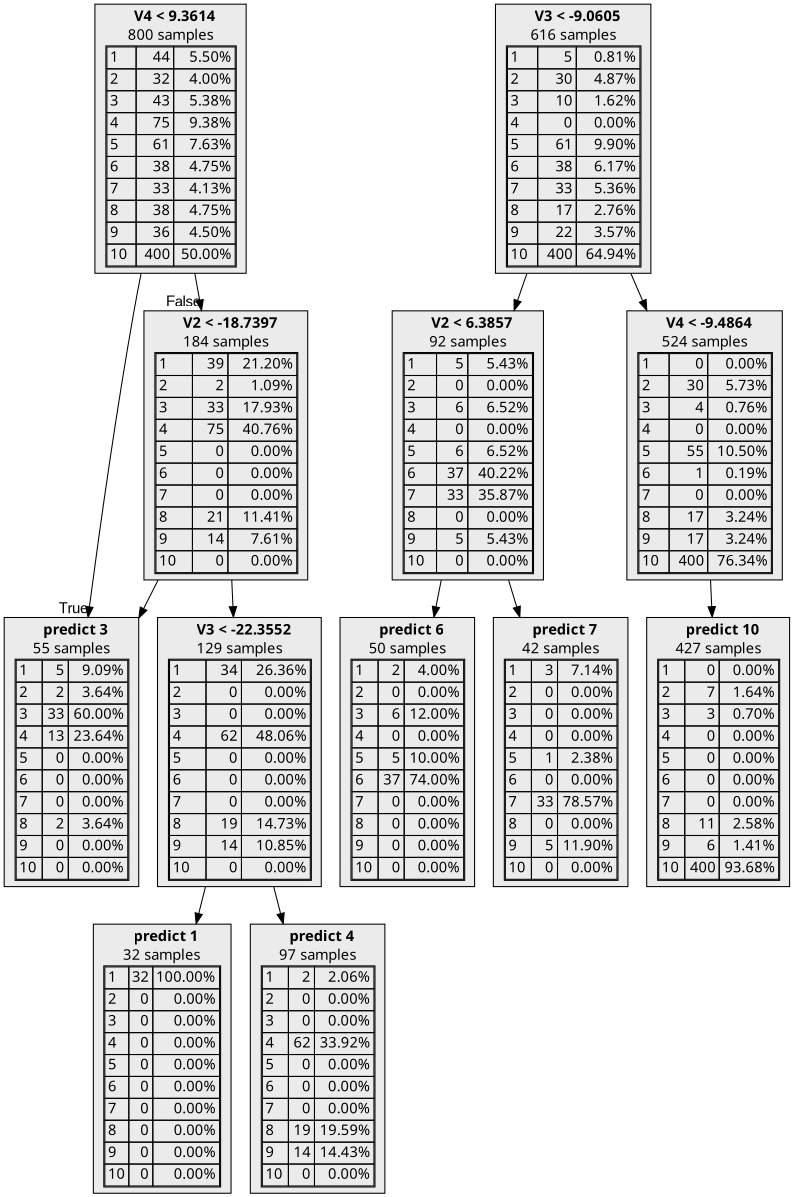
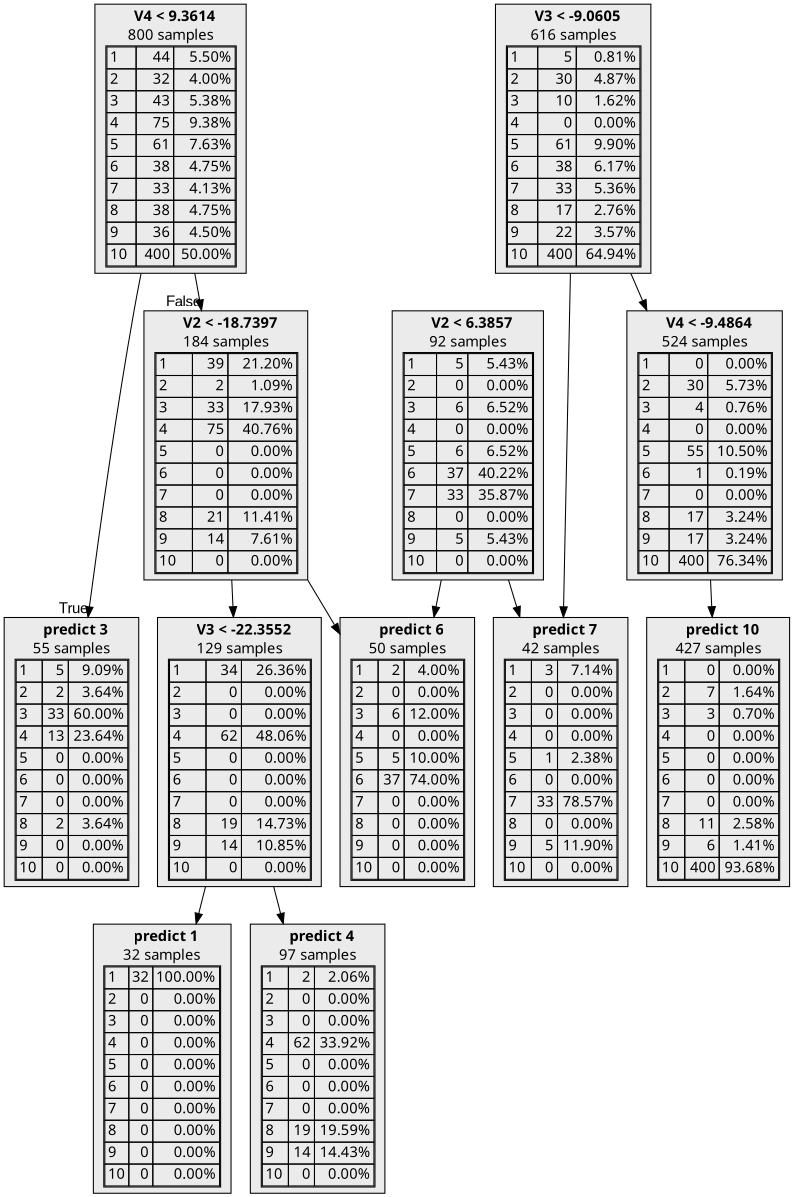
edge "V3 < -9.0605" -> "V2 < 6.3857": now "V3 < -9.0605" -> "predict 7"
edge "V2 < -18.7397" -> "predict 3": now "V2 < -18.7397" -> "predict 6"
